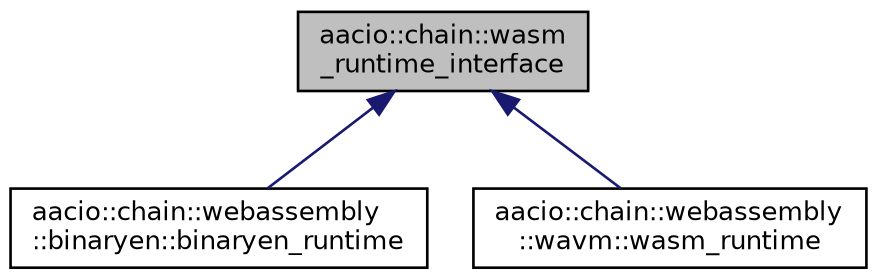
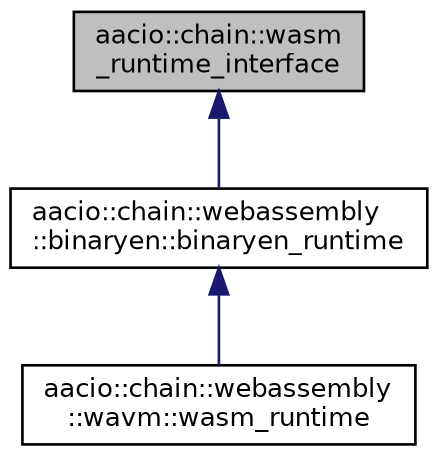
edge "aacio::chain::webassembly ::wavm::wasm_runtime" -> "aacio::chain::wasm _runtime_interface": now "aacio::chain::webassembly ::wavm::wasm_runtime" -> "aacio::chain::webassembly ::binaryen::binaryen_runtime"
